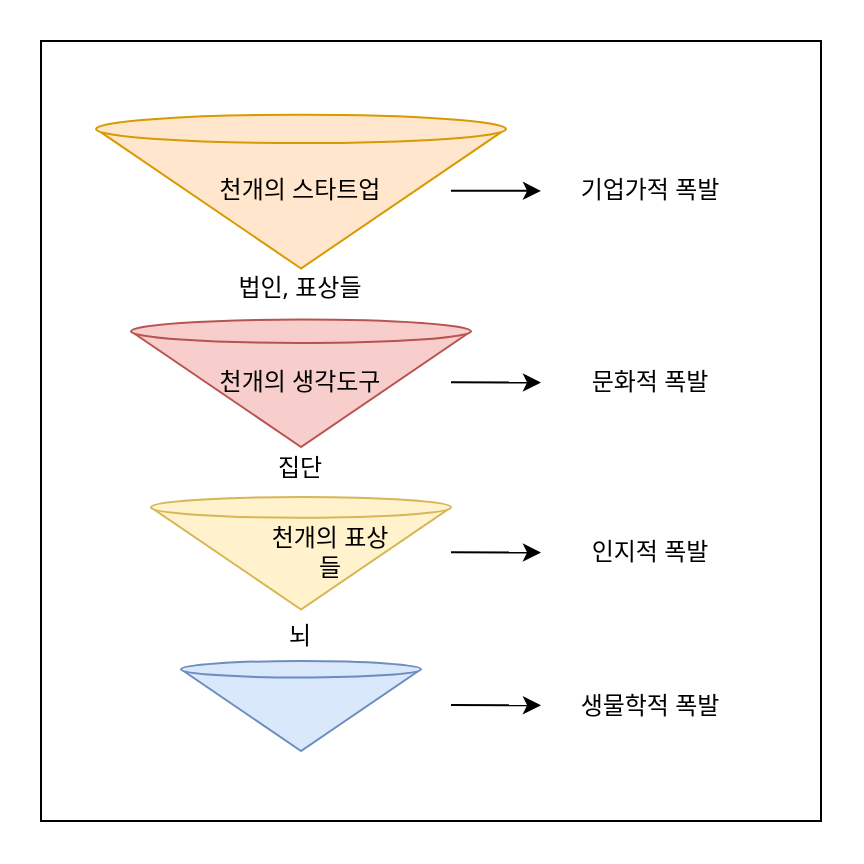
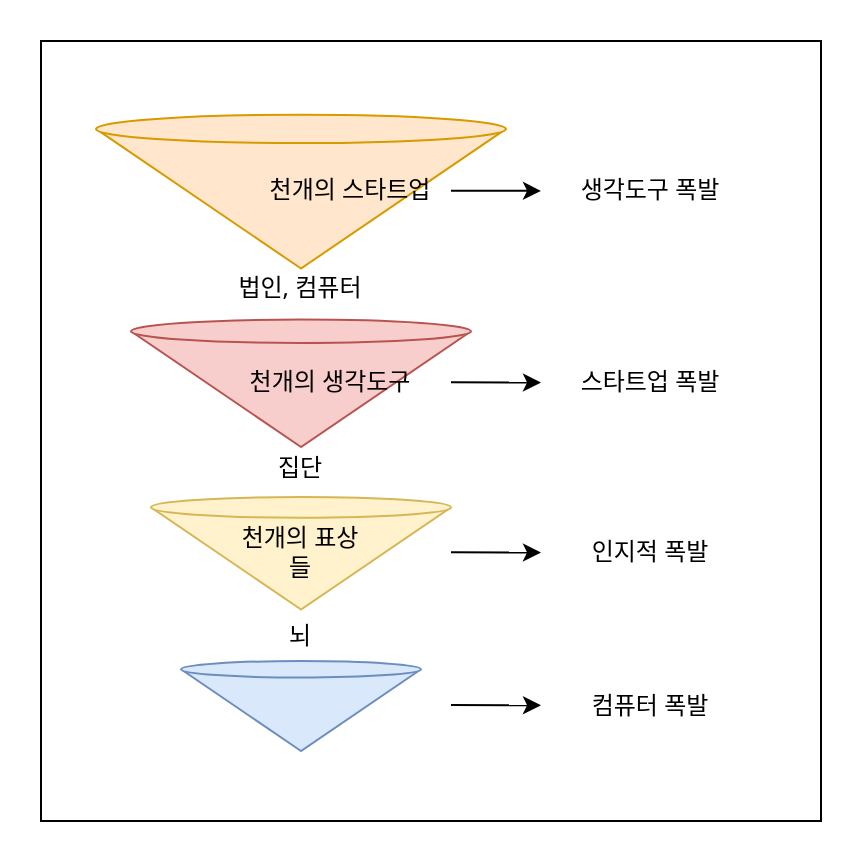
node "기업가적 폭발": label "기업가적 폭발" -> "생각도구 폭발"
node "천개의 스타트업": moved (301, 192) -> (351, 192)
node "법인, 표상들": label "법인, 표상들" -> "법인, 컴퓨터"
node "천개의 생각도구": moved (301, 383) -> (331, 383)
node "문화적 폭발": label "문화적 폭발" -> "스타트업 폭발"
node "천개의 표상들": moved (331, 553) -> (301, 553)
node "생물학적 폭발": label "생물학적 폭발" -> "컴퓨터 폭발"
